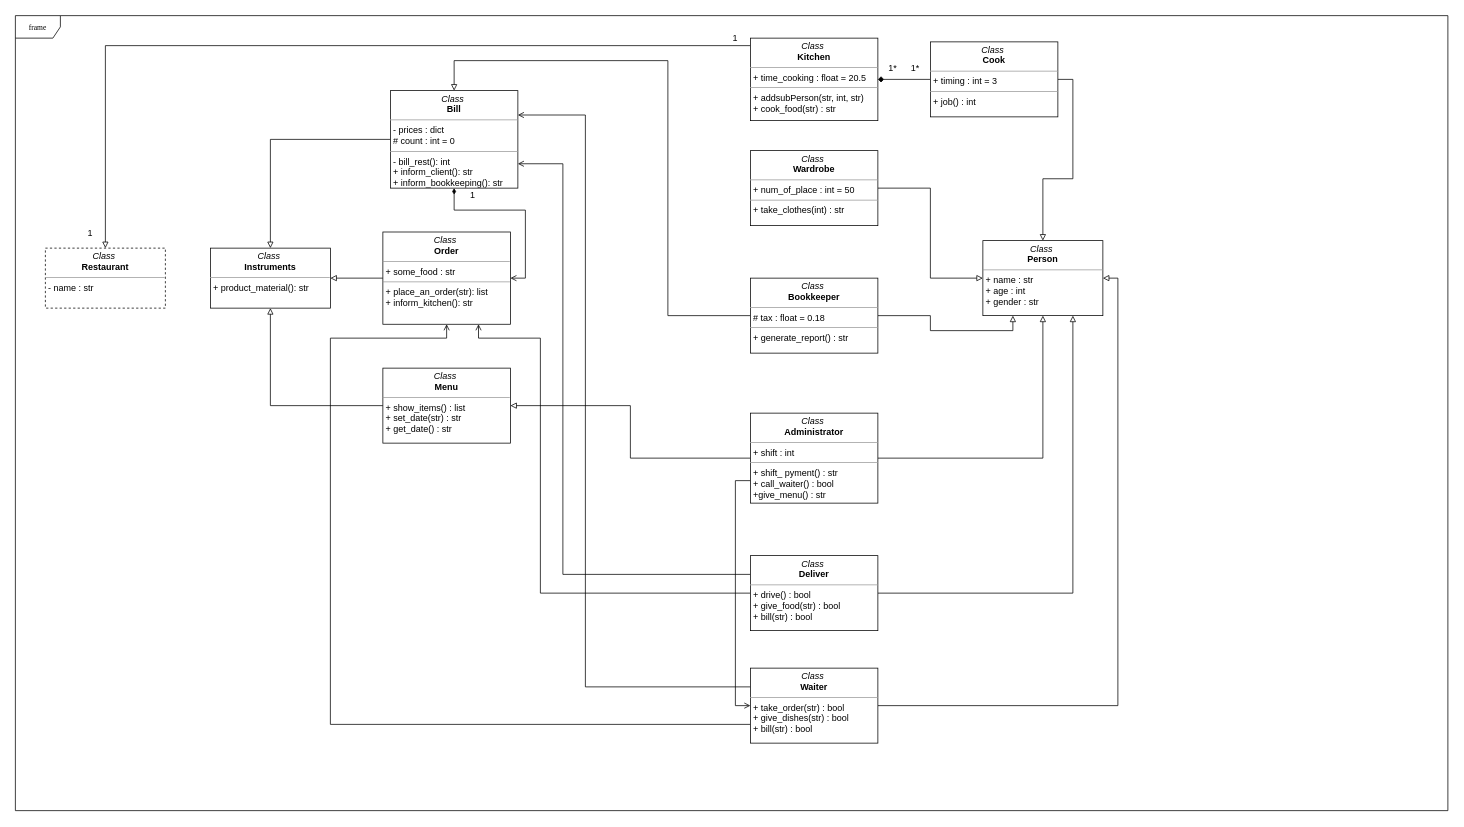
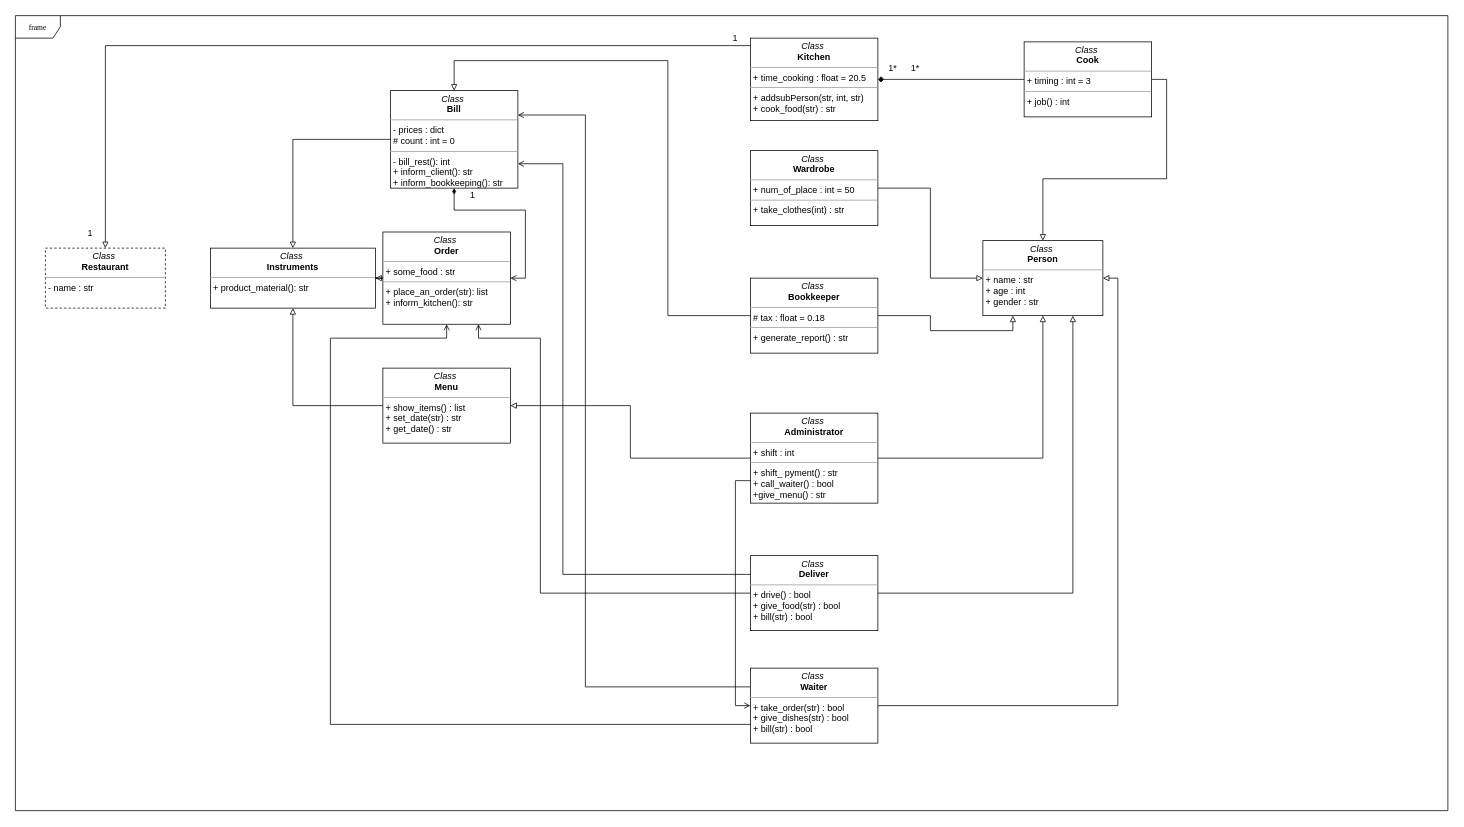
node "Class Cook + timing : int = 3 + job() : int": moved (994, 79) -> (1088, 79)
node "Class Instruments + product_material(): str": size 120x60 -> 165x60
